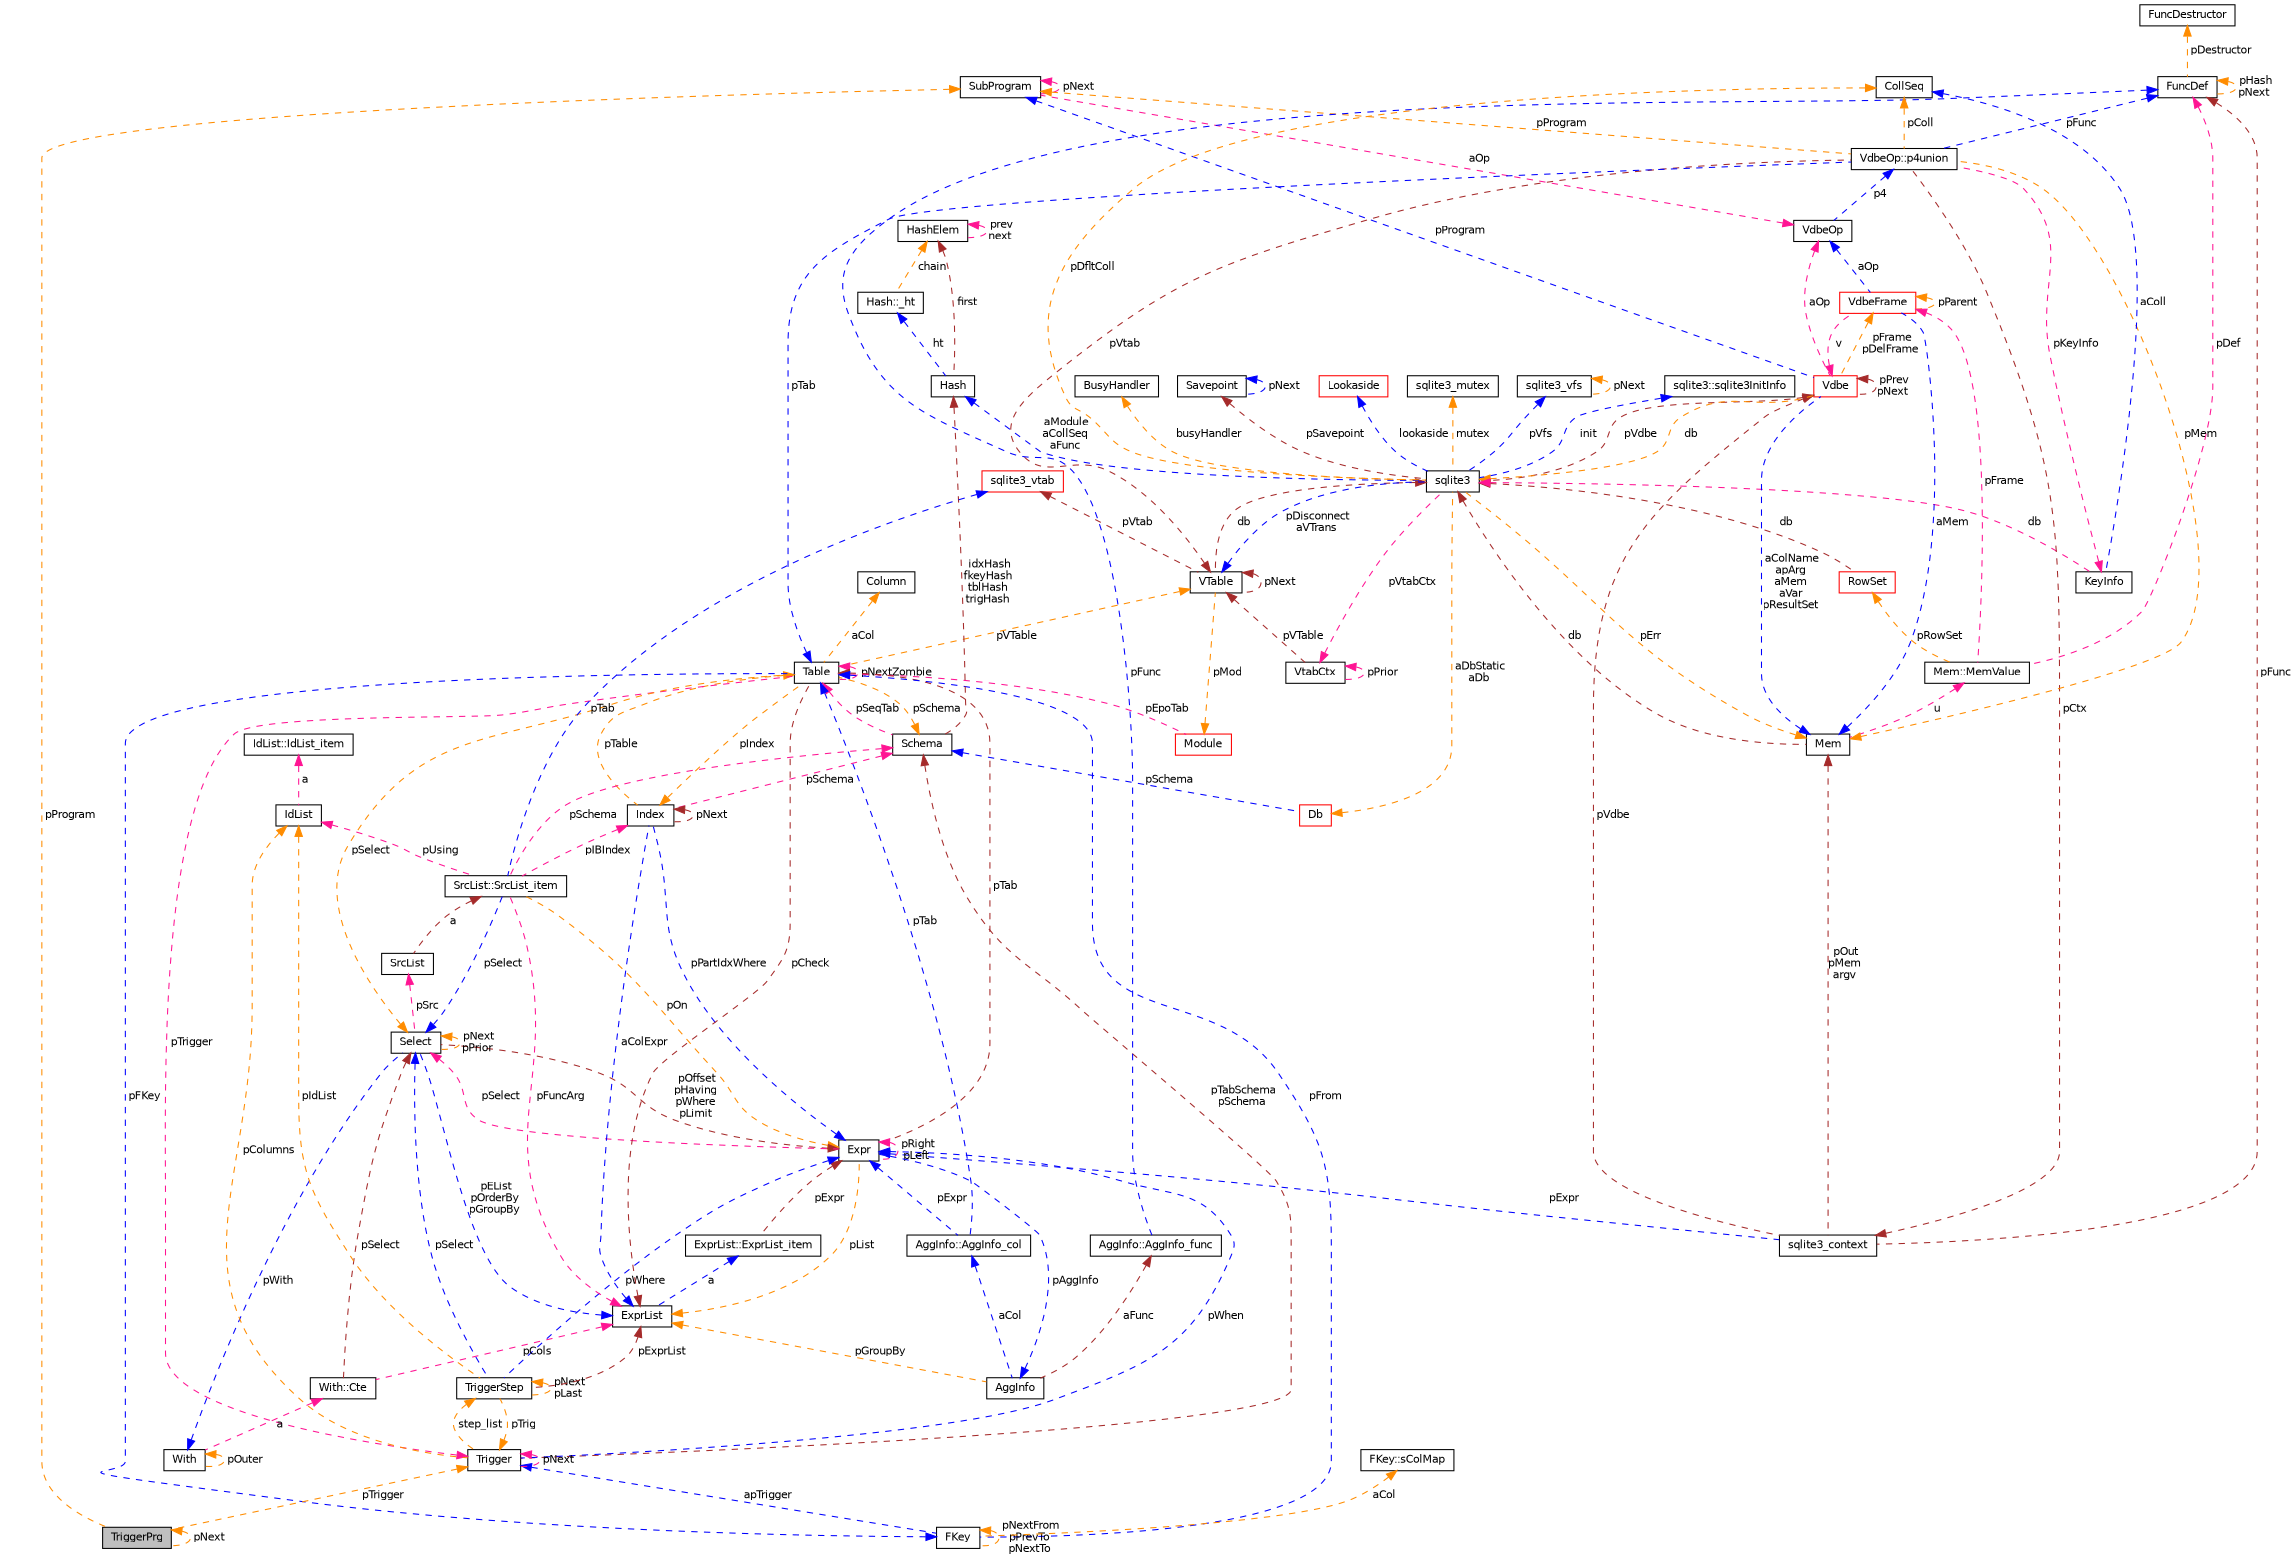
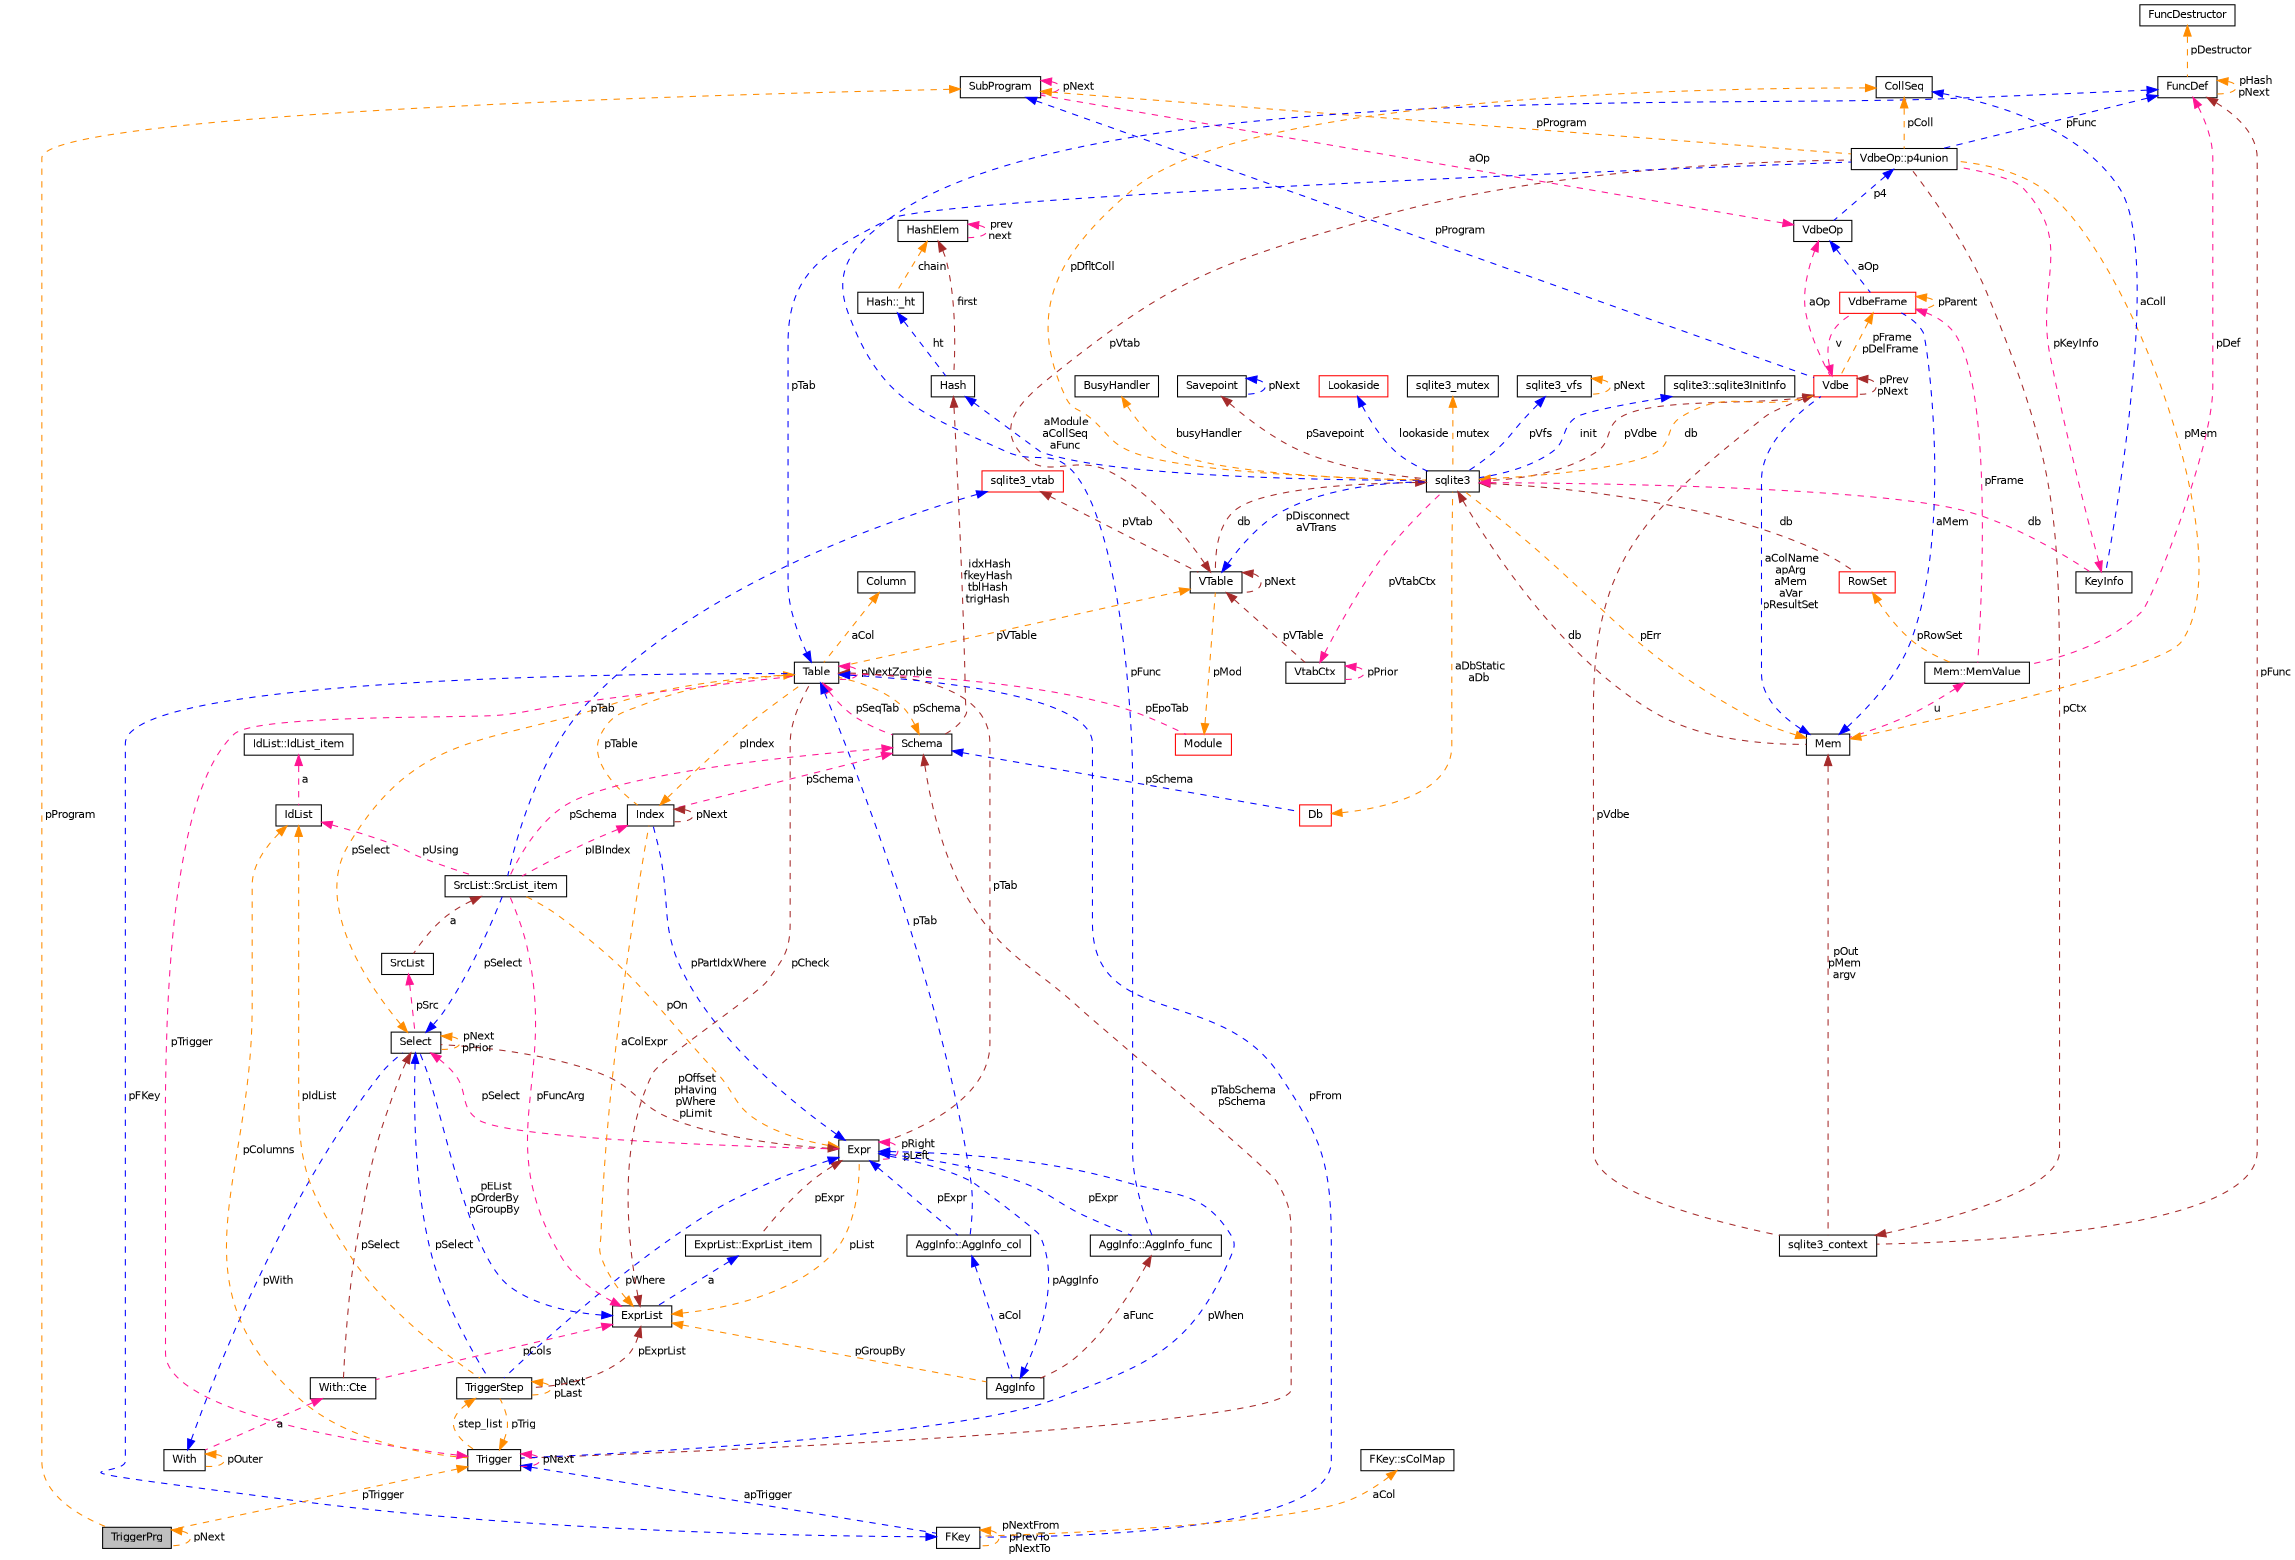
edge "Index" -> "ExprList": color blue -> darkorange
edge "sqlite3_context" -> "Expr": now "AggInfo::AggInfo_func" -> "Expr"
